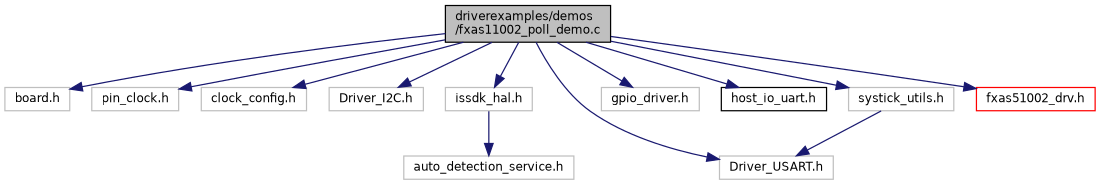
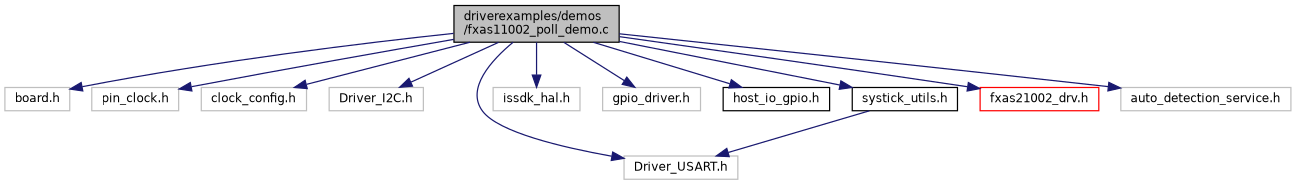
node "host_io_uart.h": label "host_io_uart.h" -> "host_io_gpio.h"
node "systick_utils.h": color grey75 -> black
node "fxas51002_drv.h": label "fxas51002_drv.h" -> "fxas21002_drv.h"
edge "issdk_hal.h" -> "auto_detection_service.h": now "driverexamples/demos /fxas11002_poll_demo.c" -> "auto_detection_service.h"
